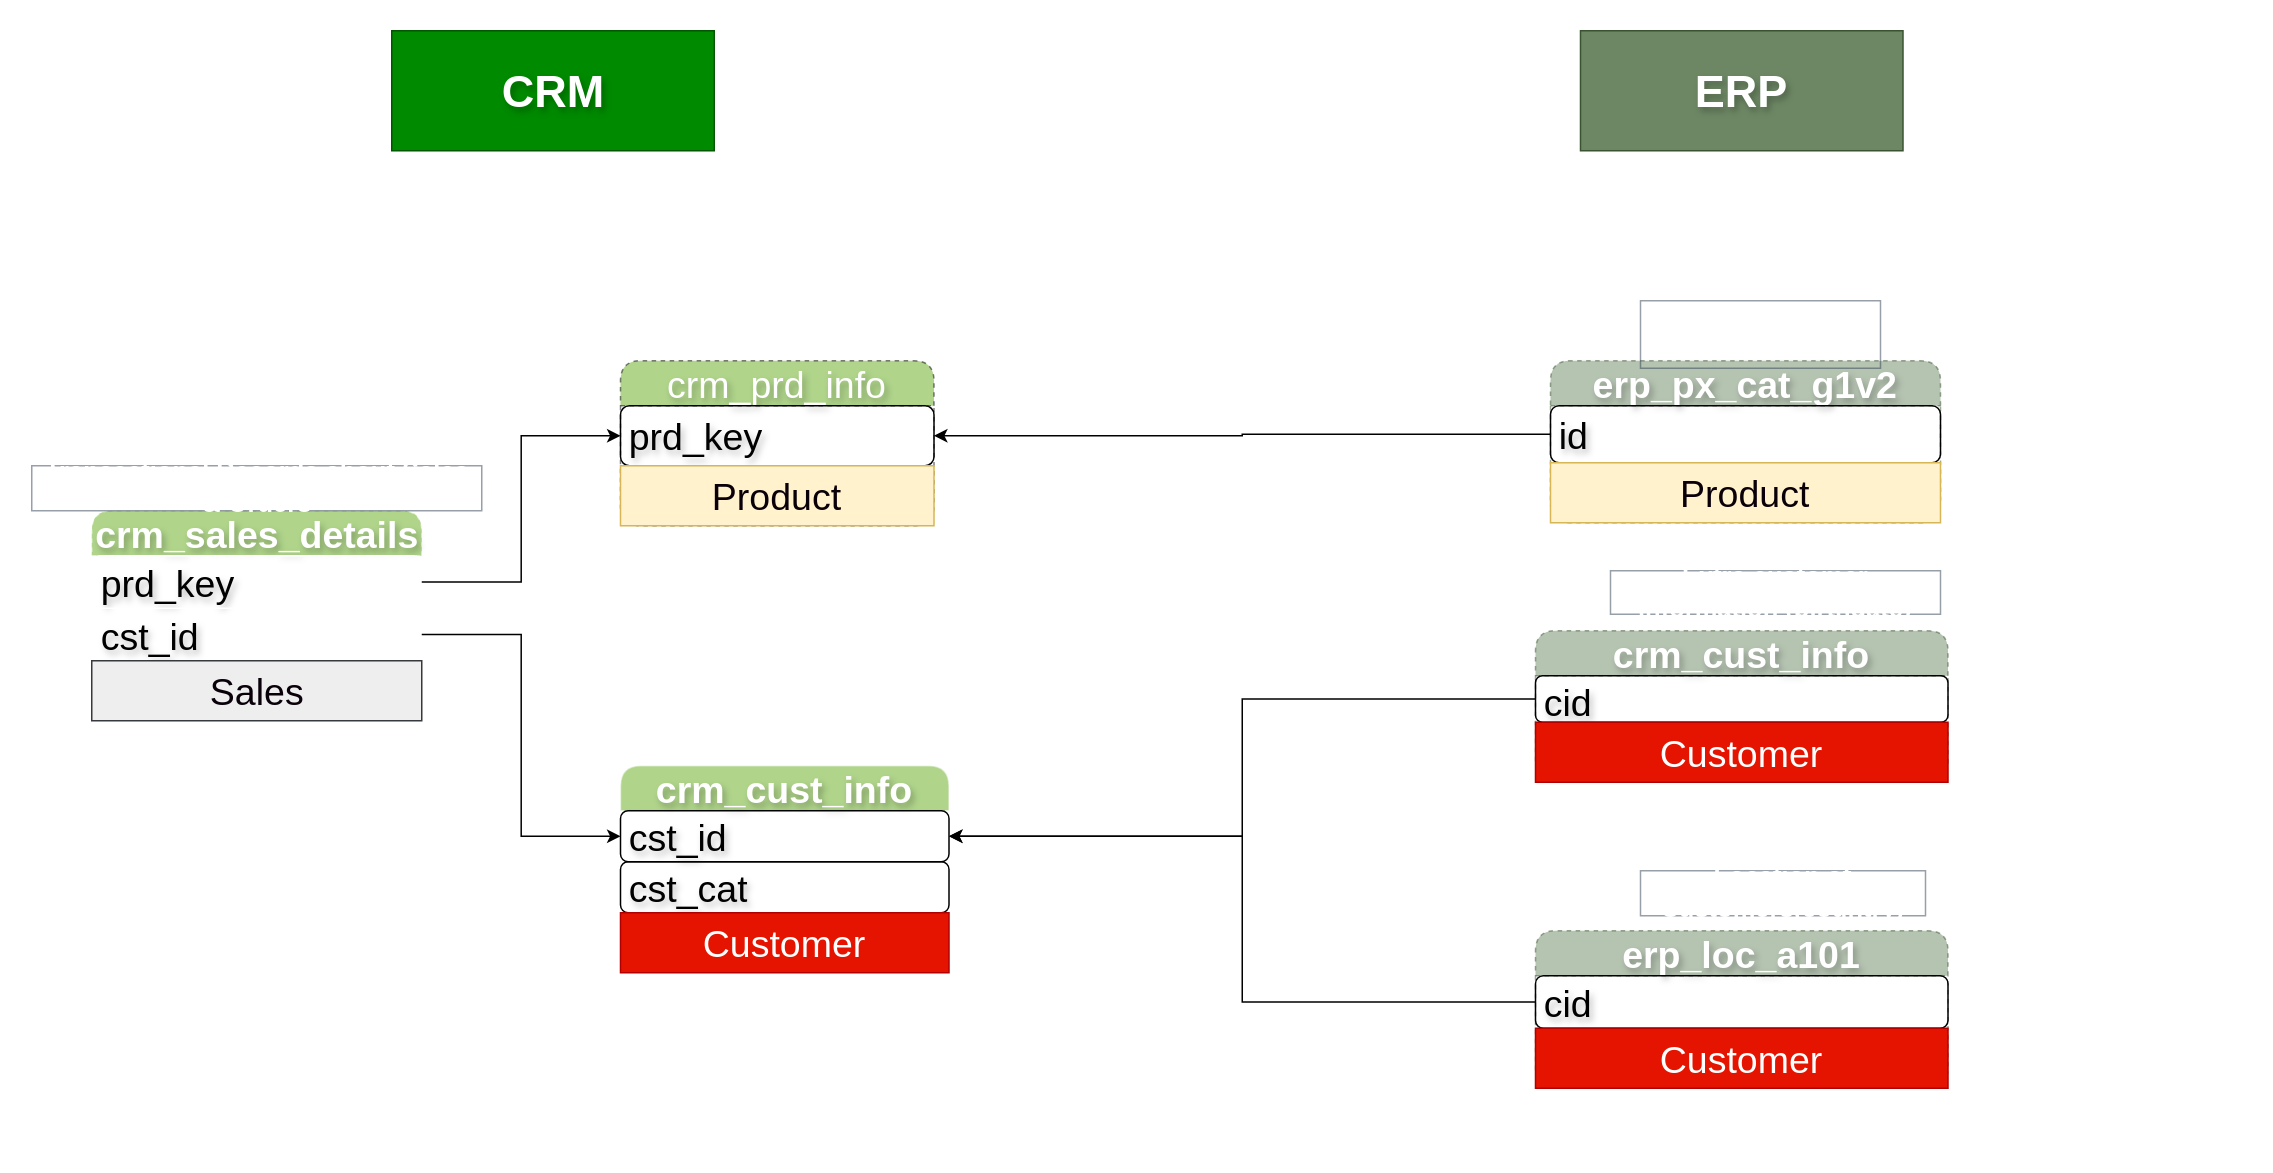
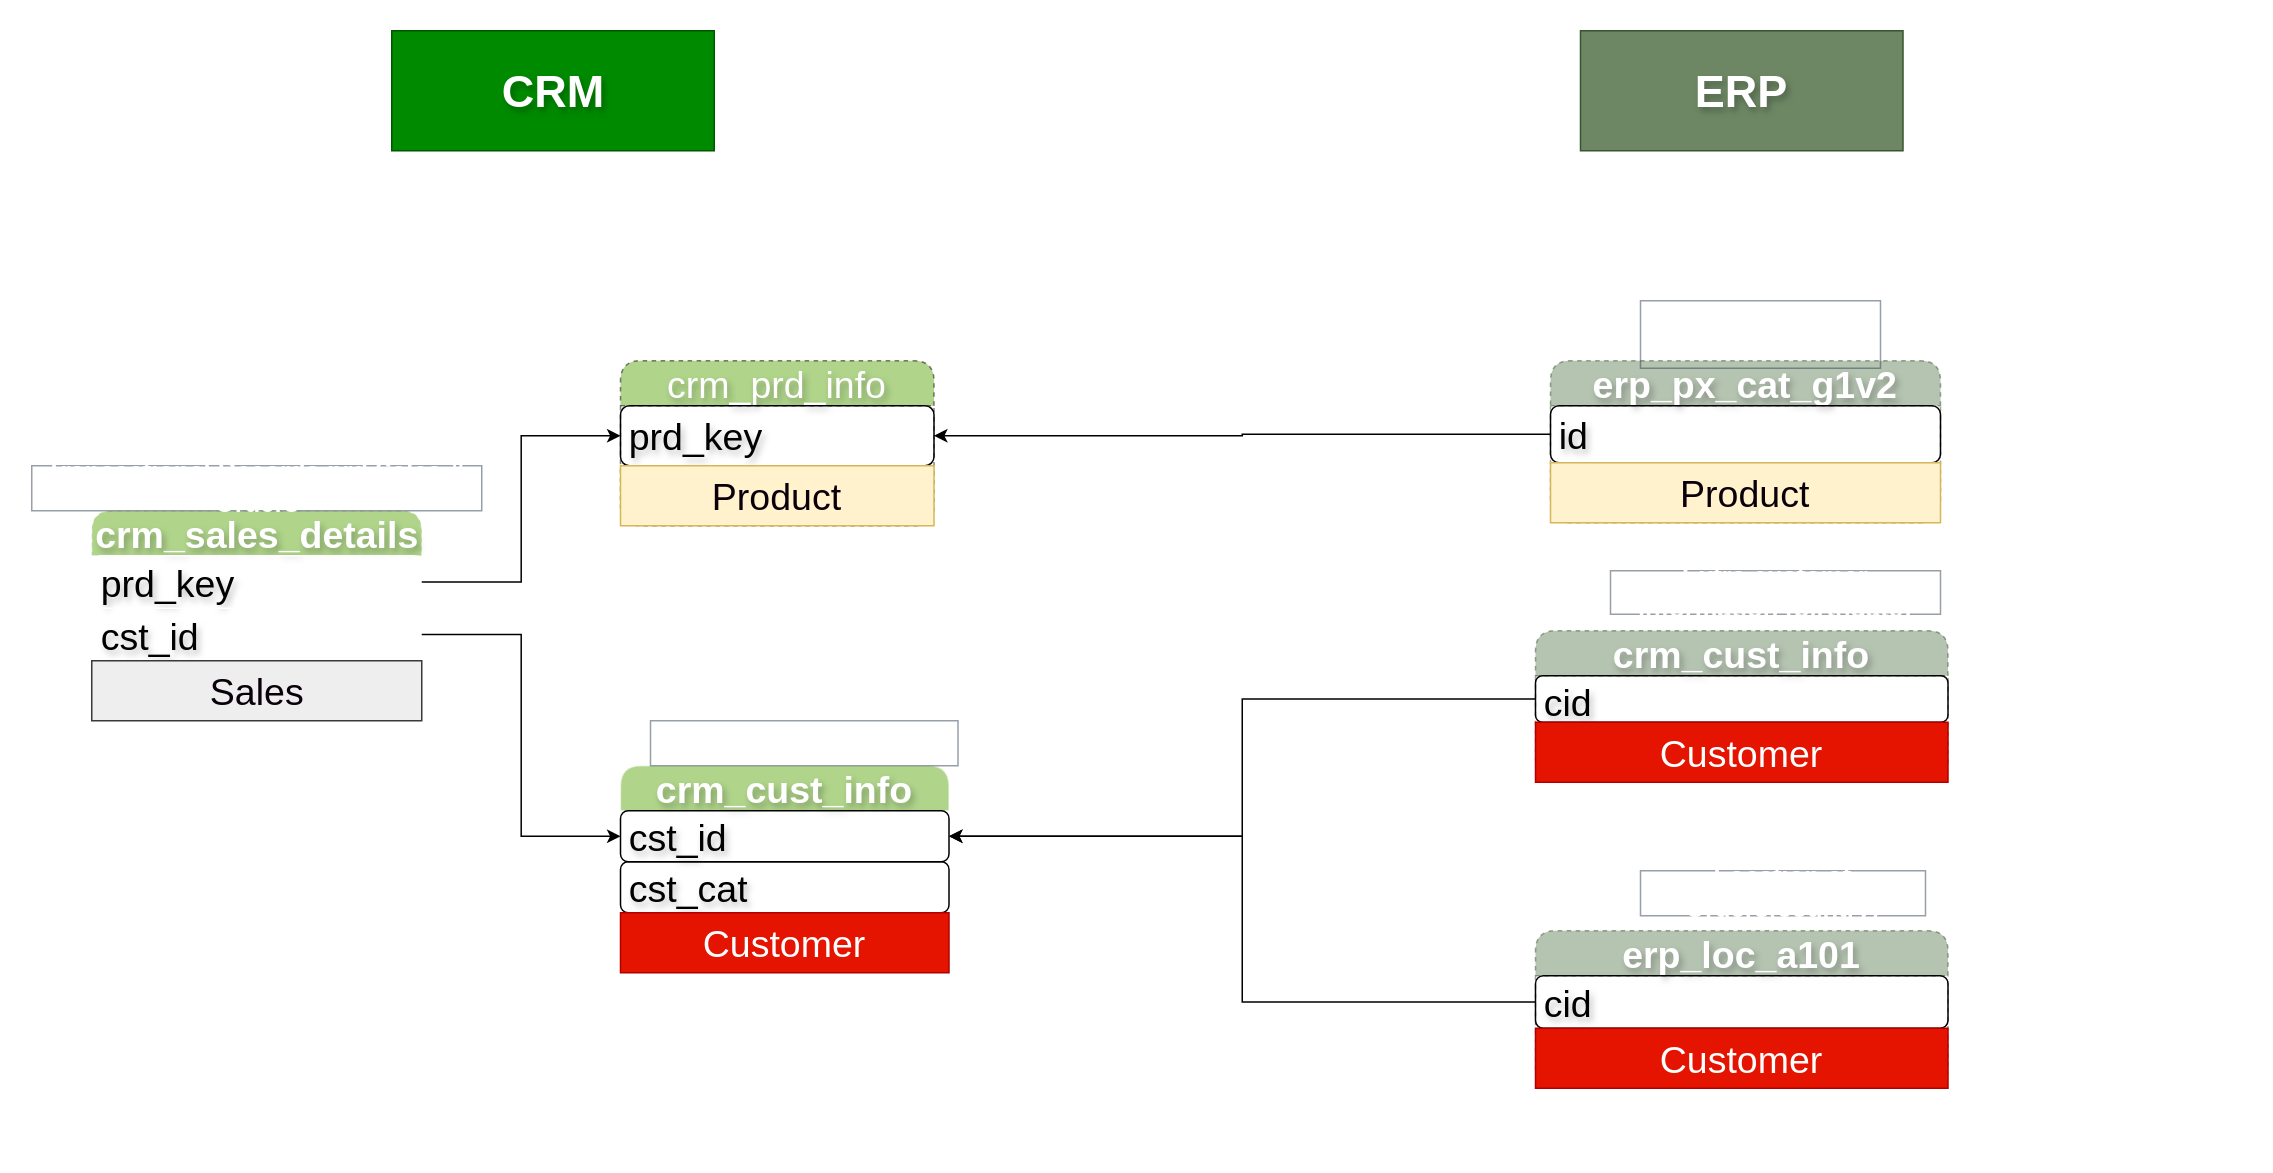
node "Transactional Records about Sales & Orders": label "Transactional Records about Sales & Orders" -> "Transactional Records prd Sales & Orders"
node "Customer Information": added
node "Location of Customers(country)": label "Location of Customers(country)" -> "Location of Orders(country)"
